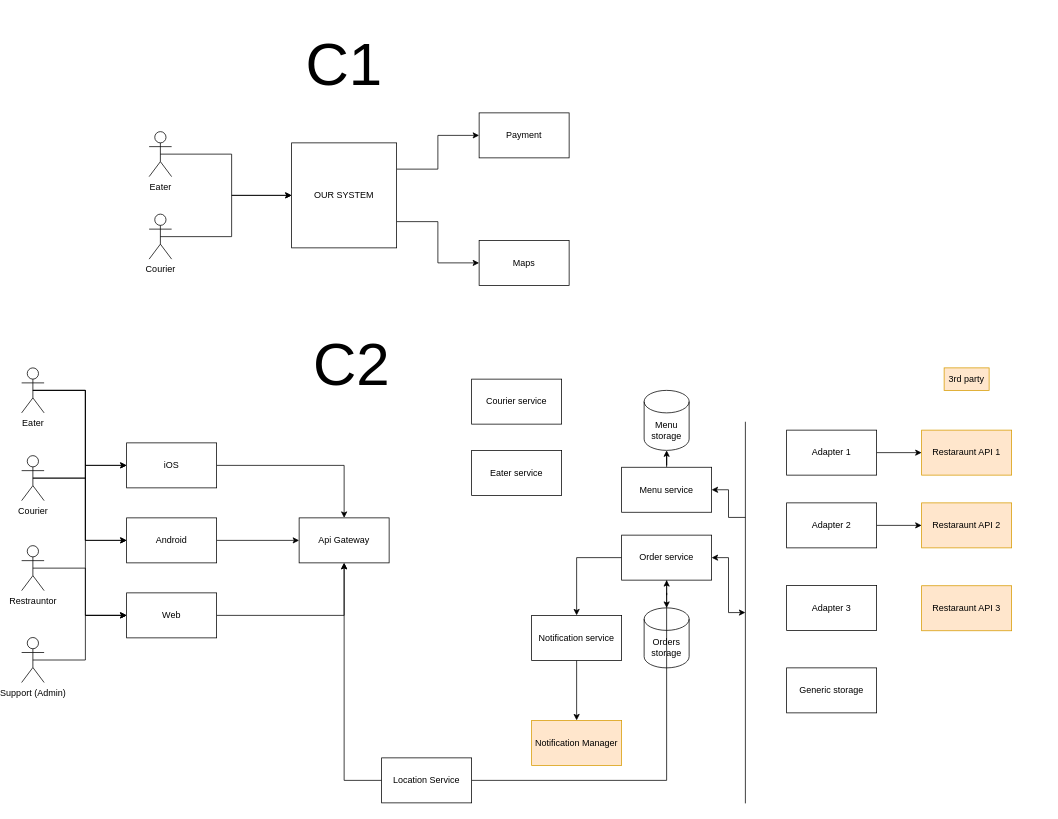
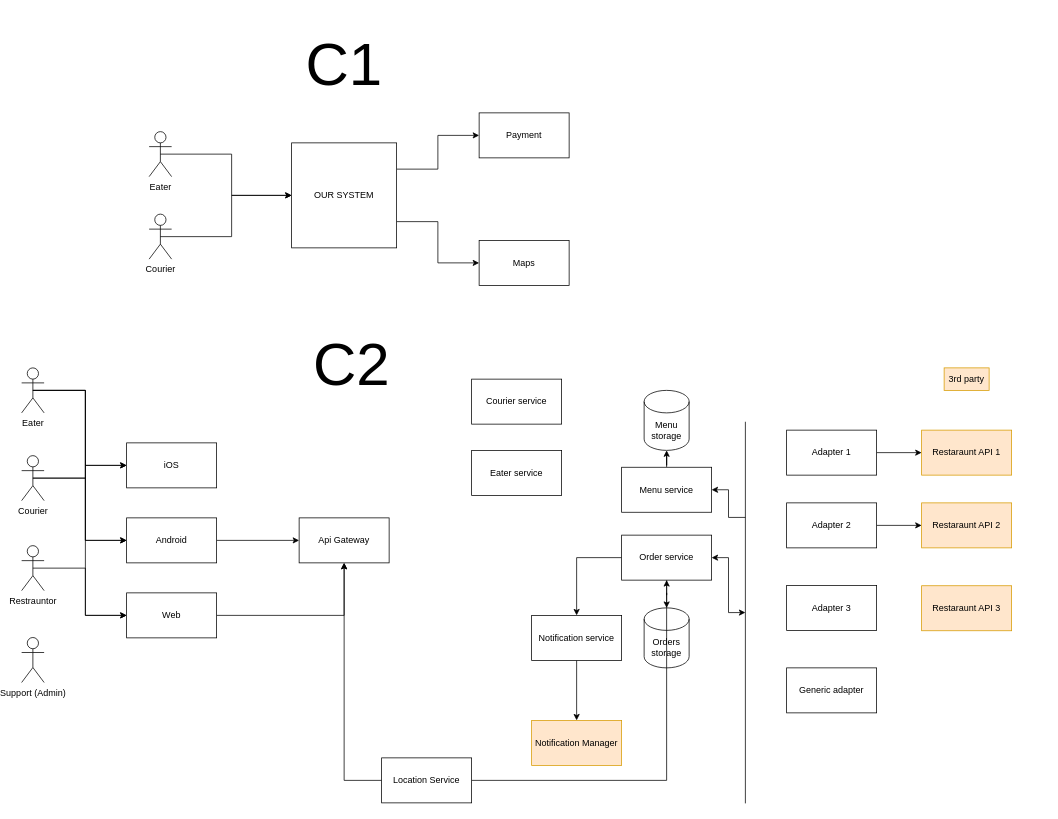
edge "iOS" -> "Api Gateway": removed
edge "Support (Admin)" -> "Web": removed
node "Generic storage": label "Generic storage" -> "Generic adapter"
